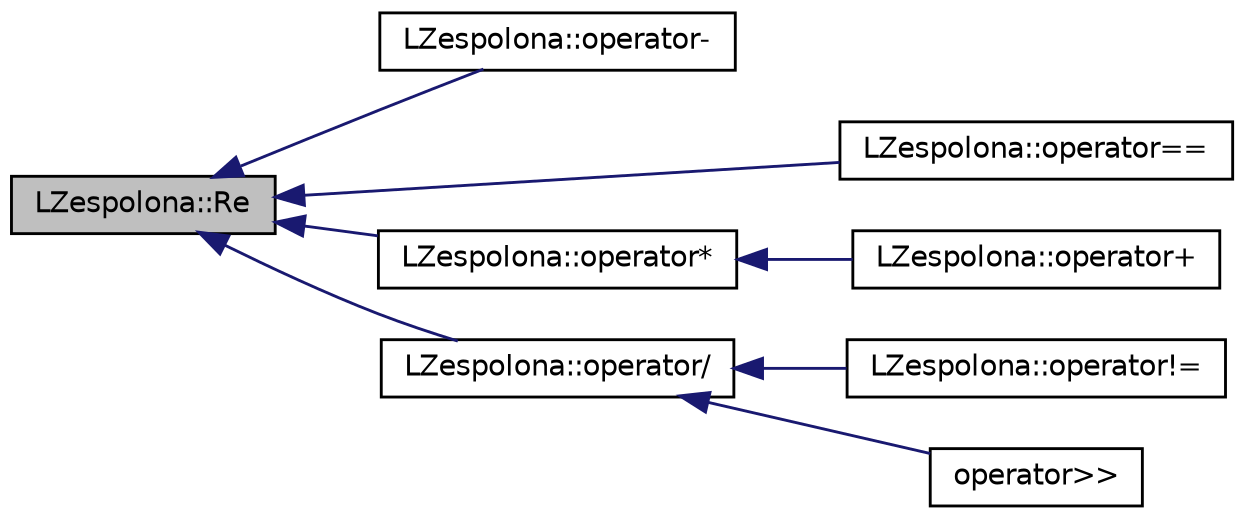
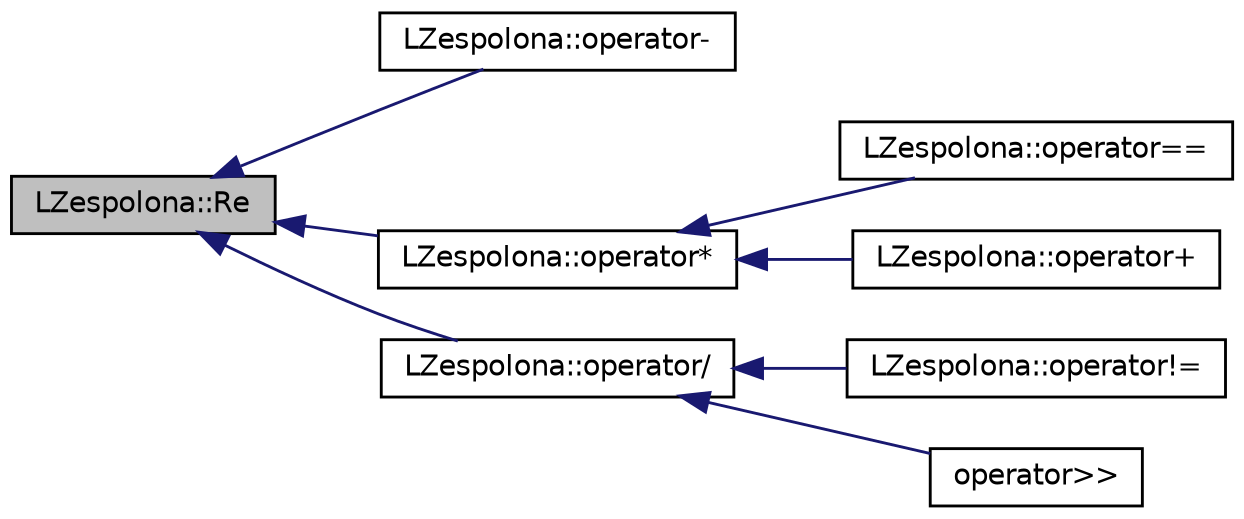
edge "LZespolona::operator==" -> "LZespolona::Re": now "LZespolona::operator==" -> "LZespolona::operator*"
